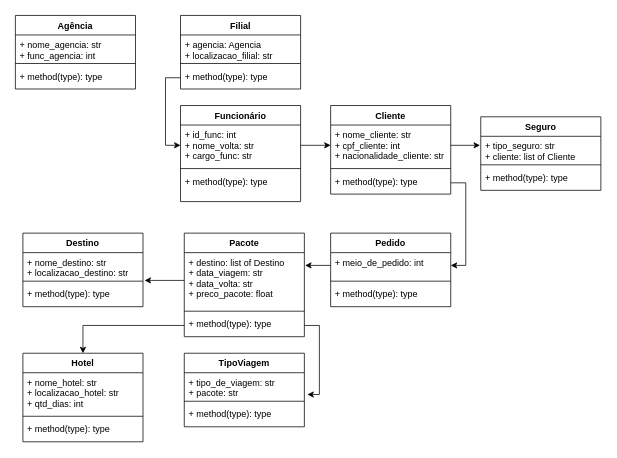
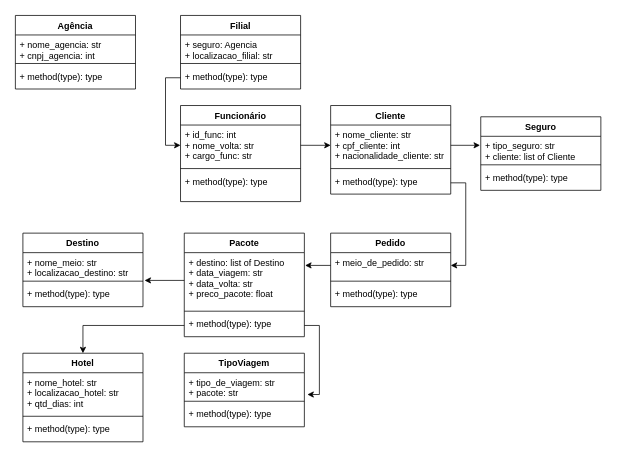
node "+ nome_agencia: str + func_agencia: int": label "+ nome_agencia: str + func_agencia: int" -> "+ nome_agencia: str + cnpj_agencia: int"
node "+ agencia: Agencia + localizacao_filial: str": label "+ agencia: Agencia + localizacao_filial: str" -> "+ seguro: Agencia + localizacao_filial: str"
node "+ nome_destino: str + localizacao_destino: str": label "+ nome_destino: str + localizacao_destino: str" -> "+ nome_meio: str + localizacao_destino: str"
node "+ meio_de_pedido: int": label "+ meio_de_pedido: int" -> "+ meio_de_pedido: str"
